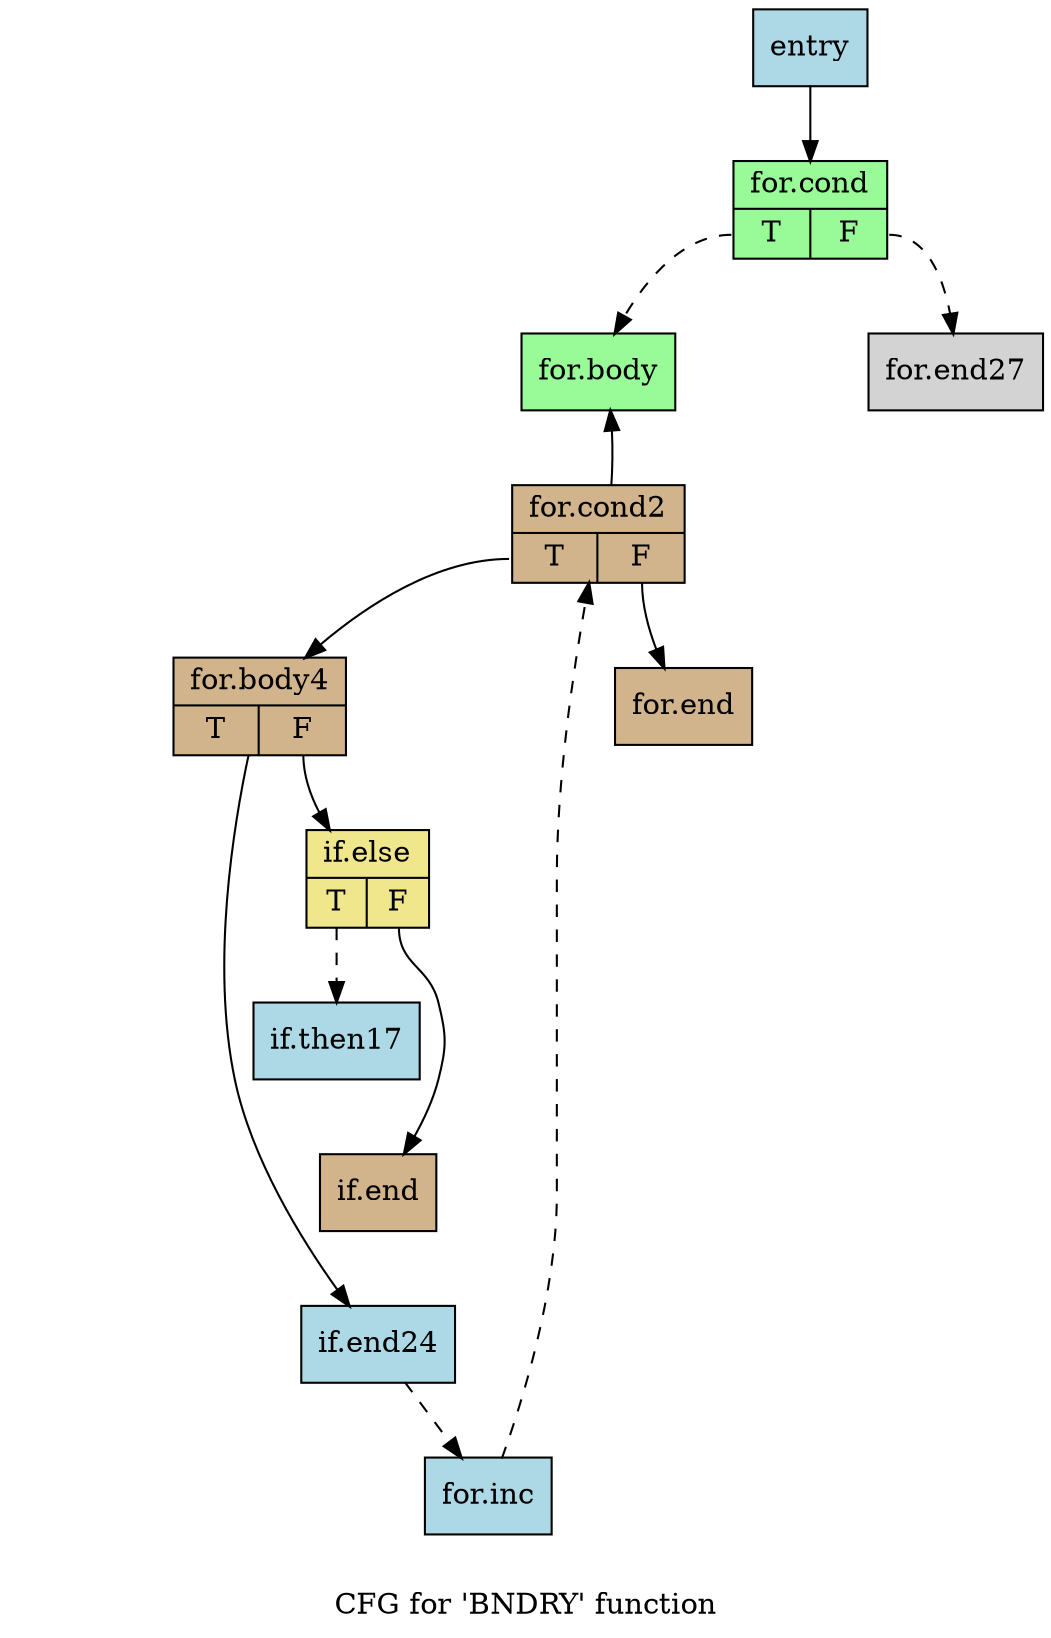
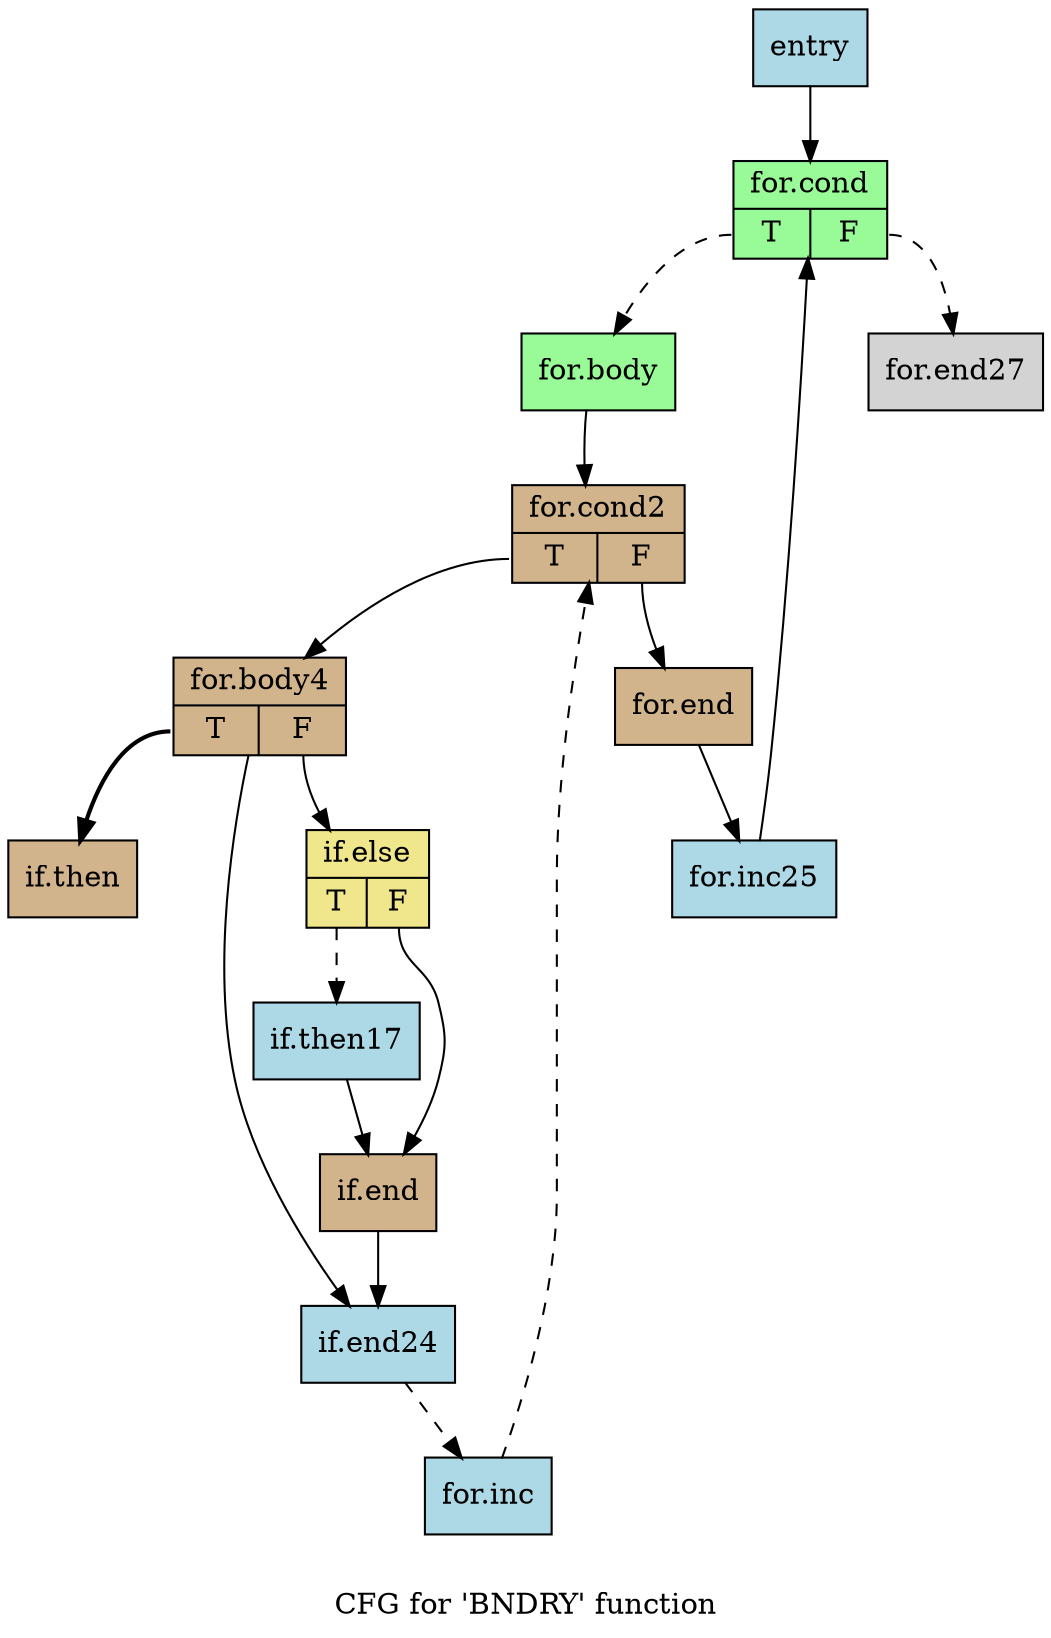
edge "for.cond2" -> "for.body": reversed
node "if.then": added
node "for.inc25": added
edge "if.then17" -> "if.end": added
edge "if.end" -> "if.end24": added
